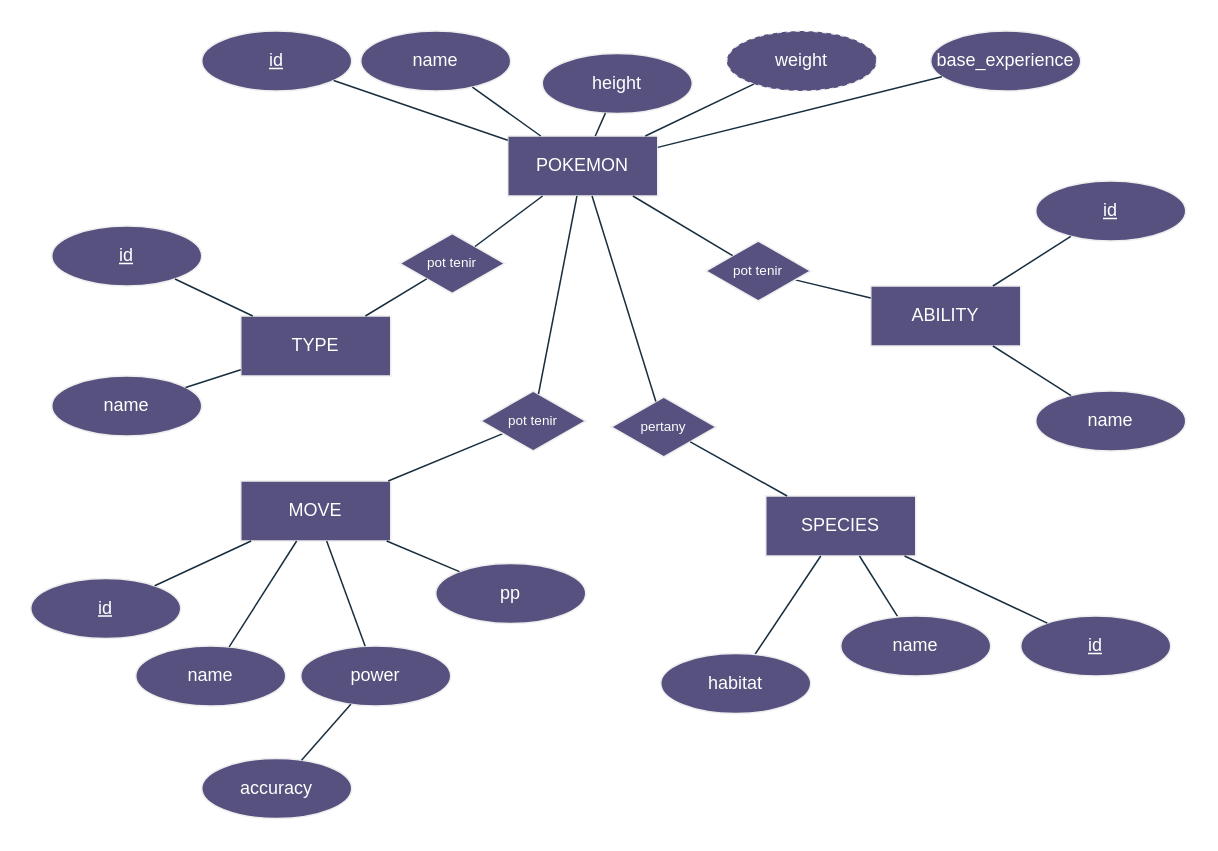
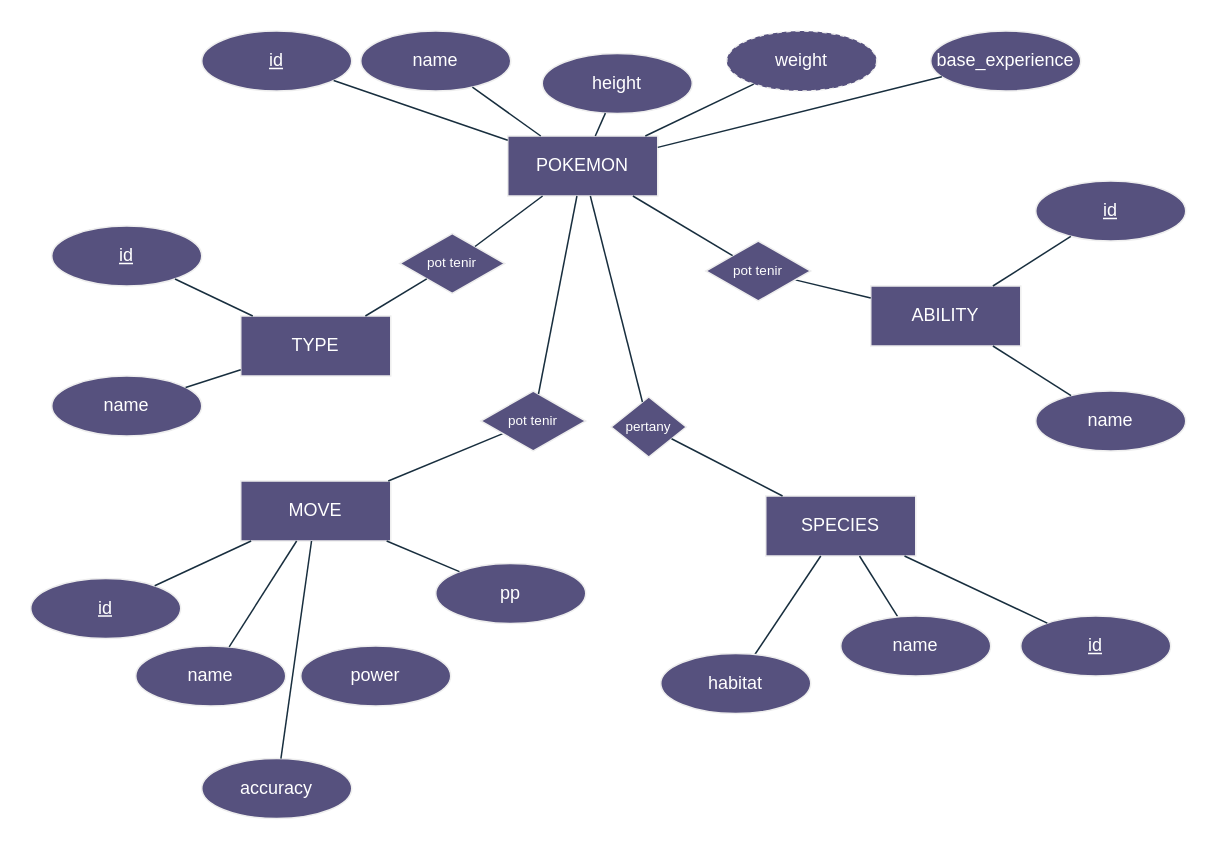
node "pertany": size 105x60 -> 75x60
edge "MOVE" -- "power": removed
edge "power" -- "accuracy": now "MOVE" -- "accuracy"
